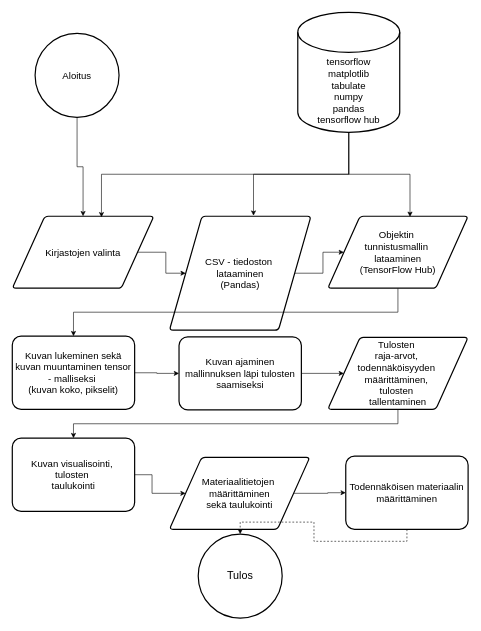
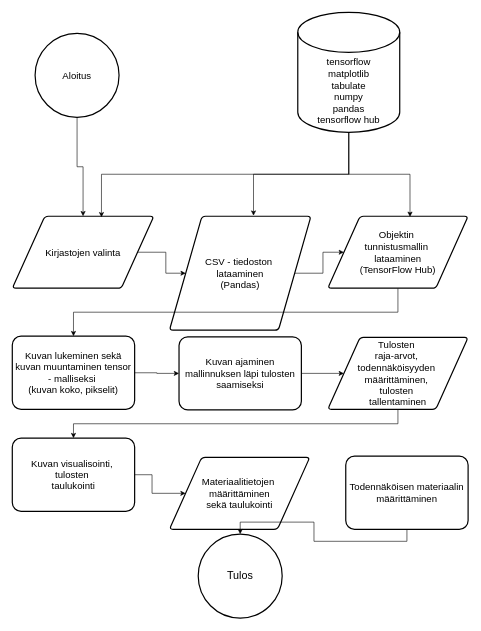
edge "Materiaalitietojen määrittäminen sekä taulukointi" -> "Todennäköisen materiaalin määrittäminen": removed
edge "Todennäköisen materiaalin määrittäminen" -> "Tulos": style dashed -> solid
